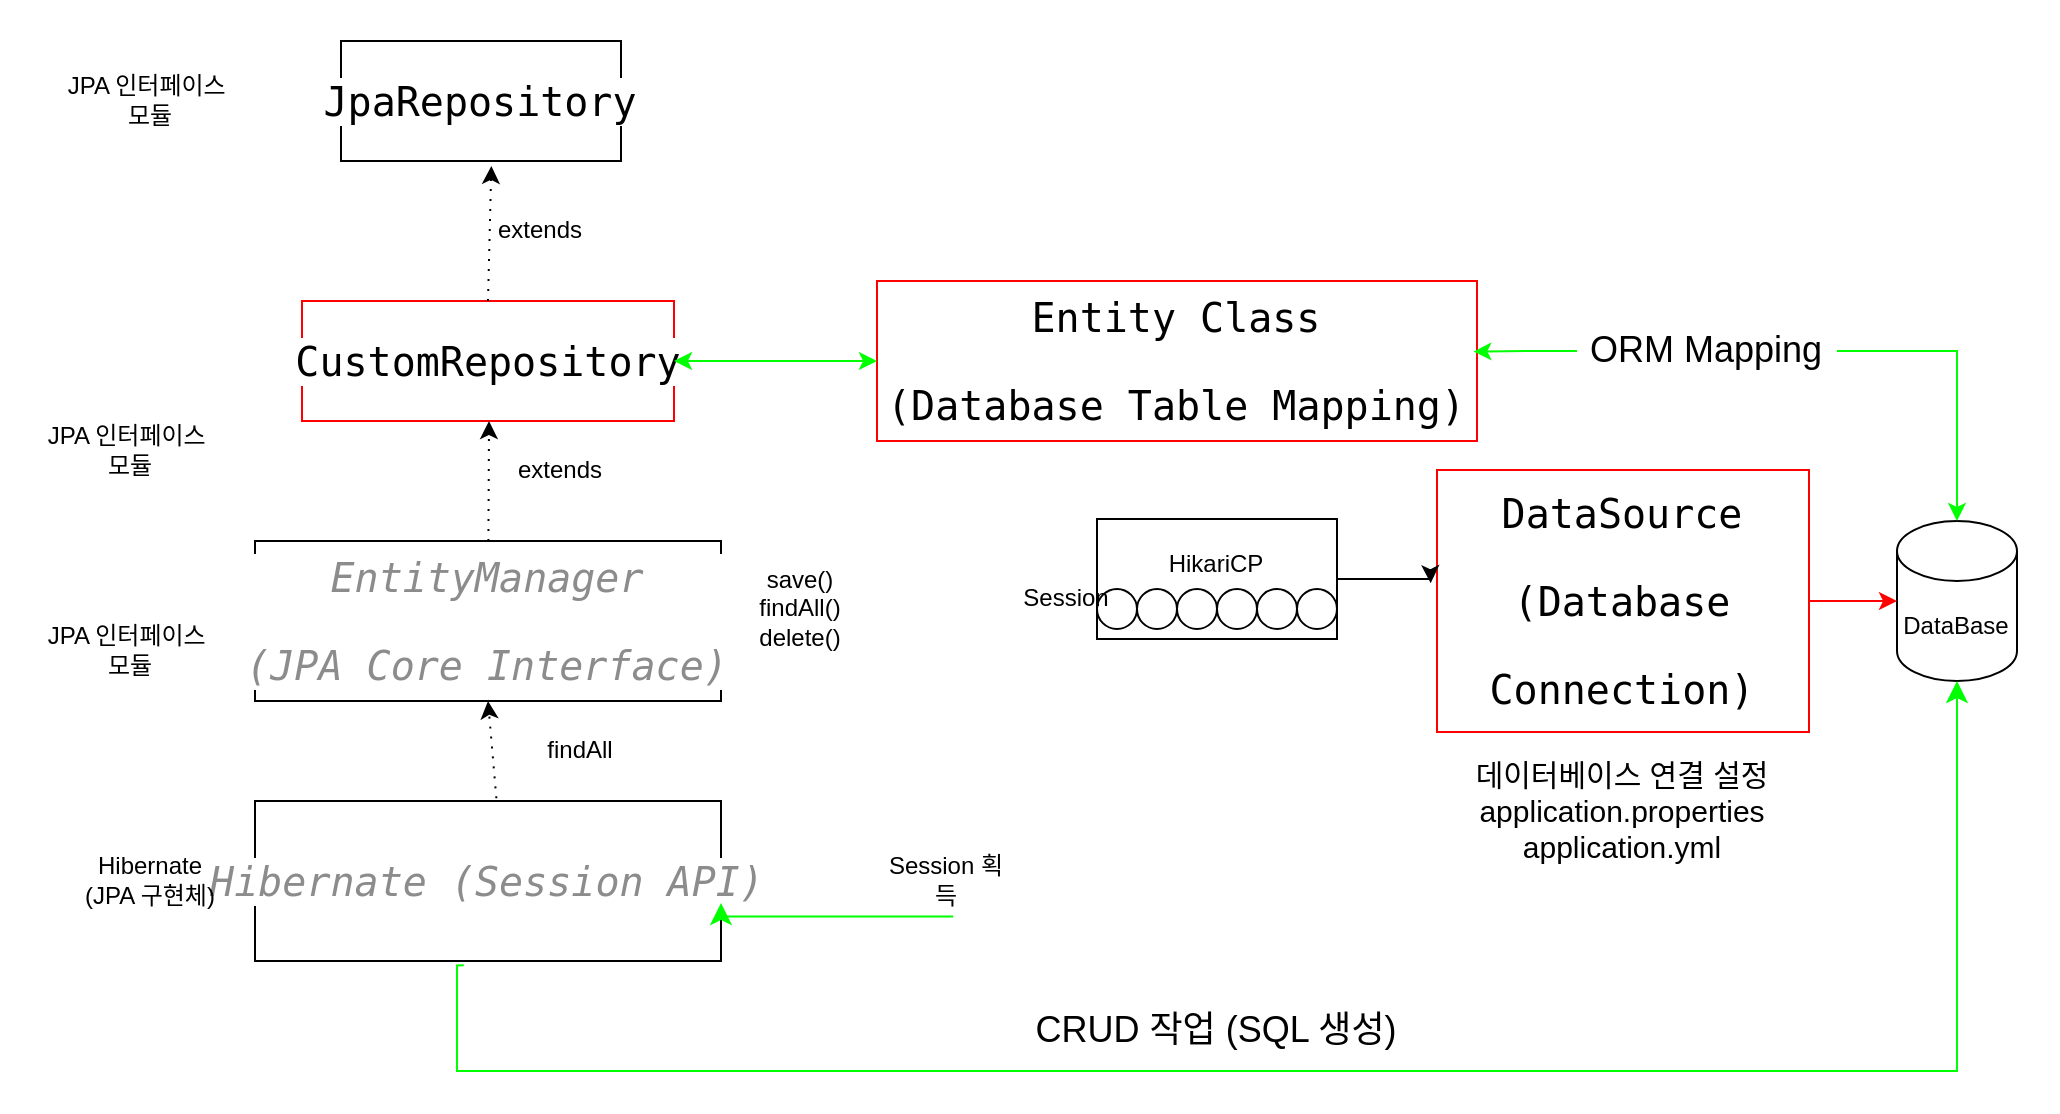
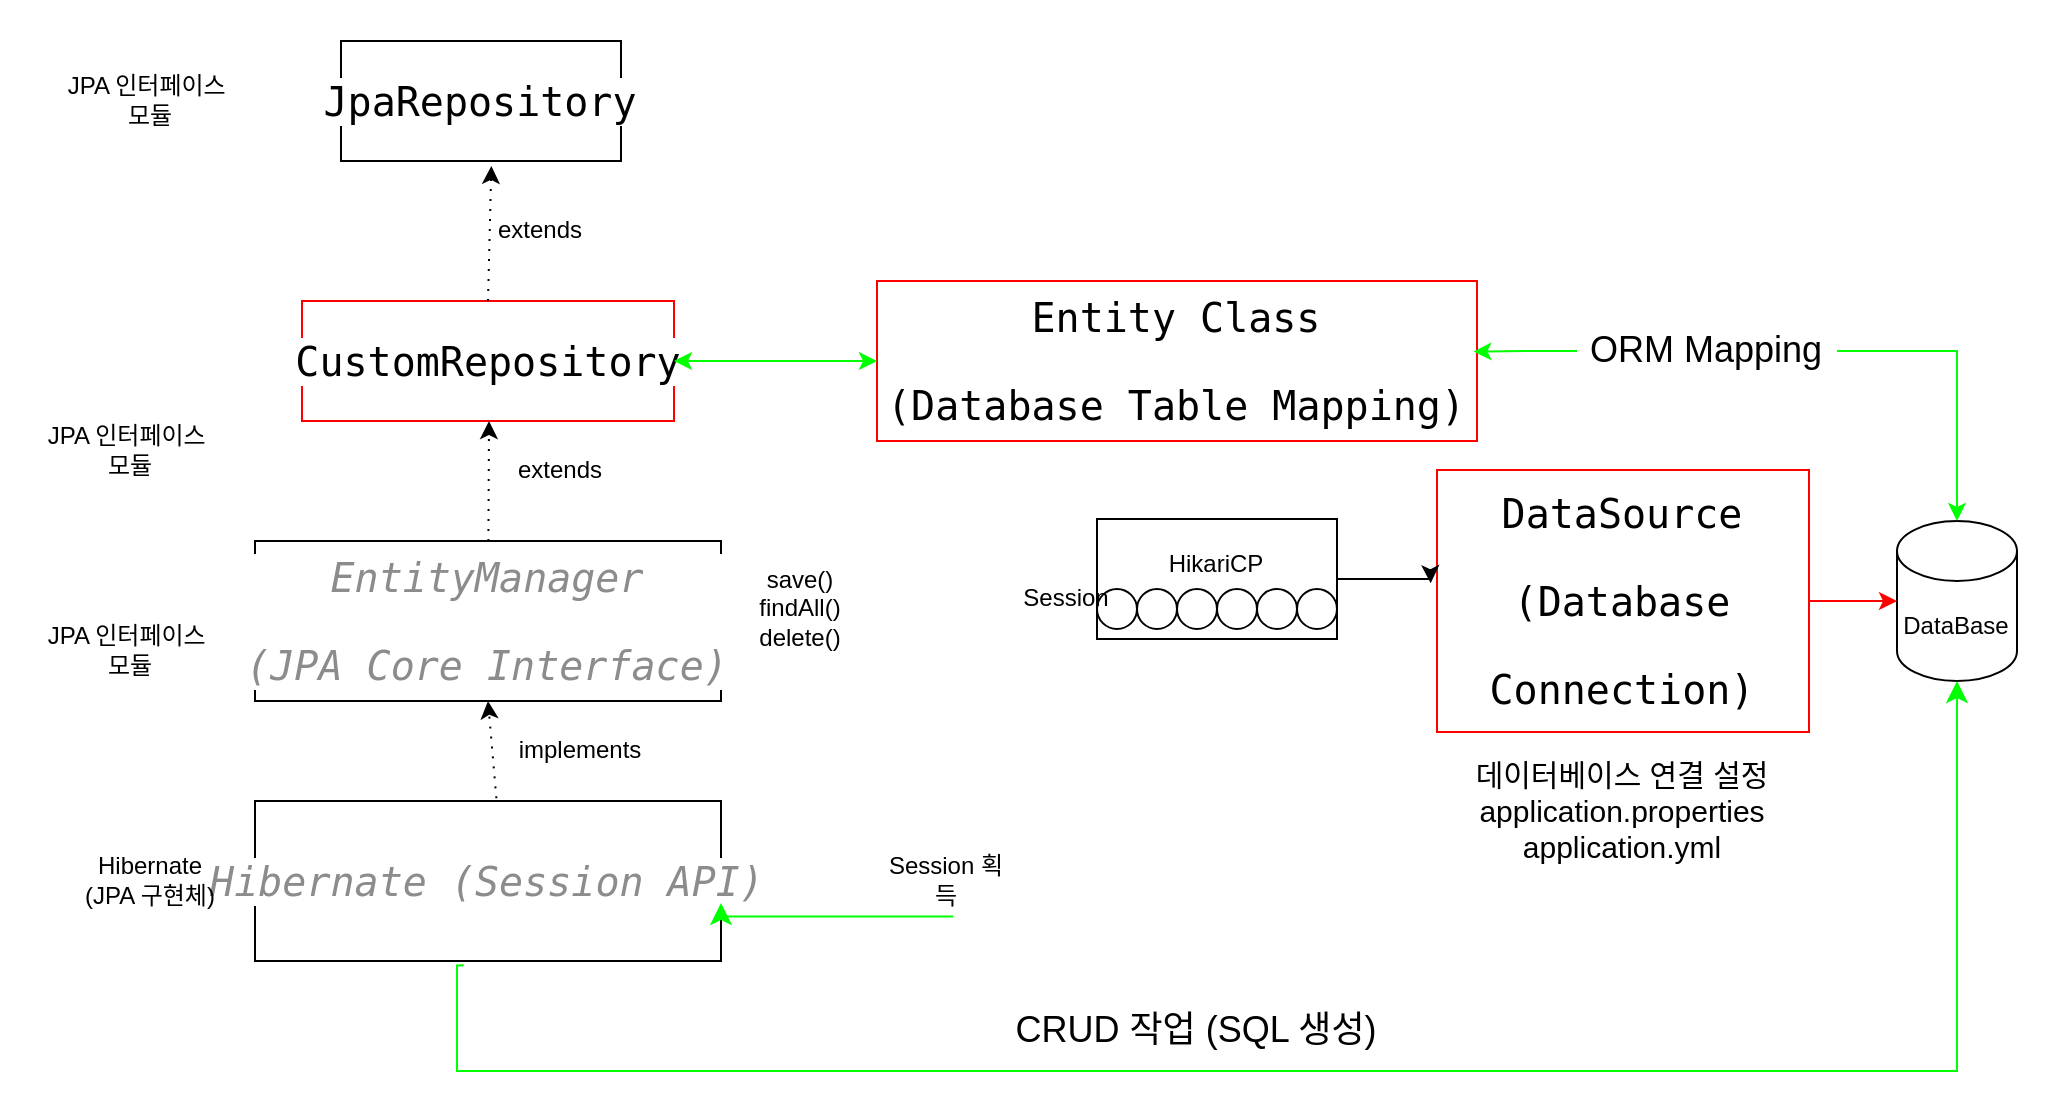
node "findAll": label "findAll" -> "implements"
node "CRUD 작업 (SQL 생성)": moved (1217, 1031) -> (1197, 1031)
